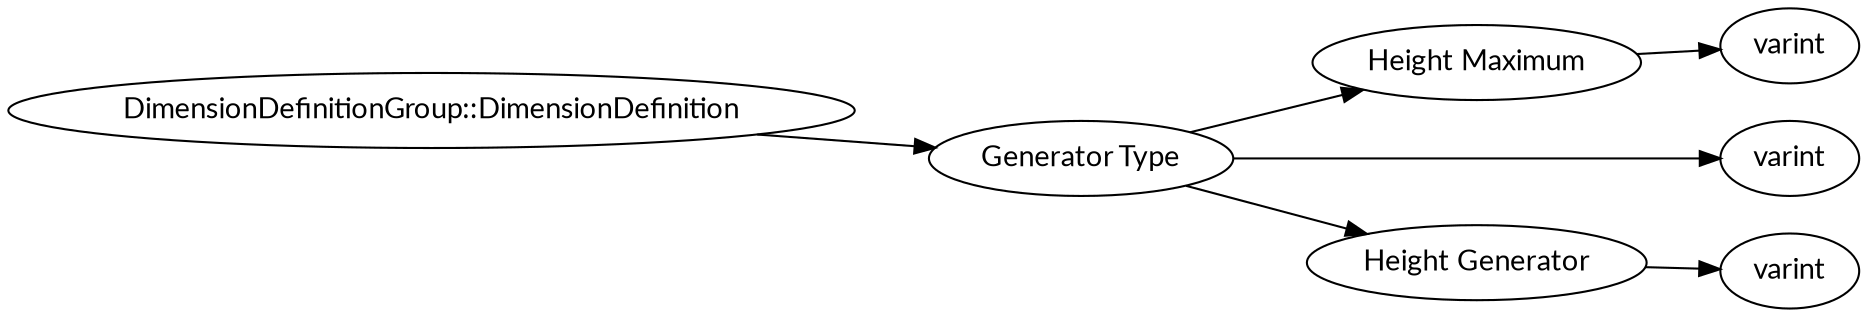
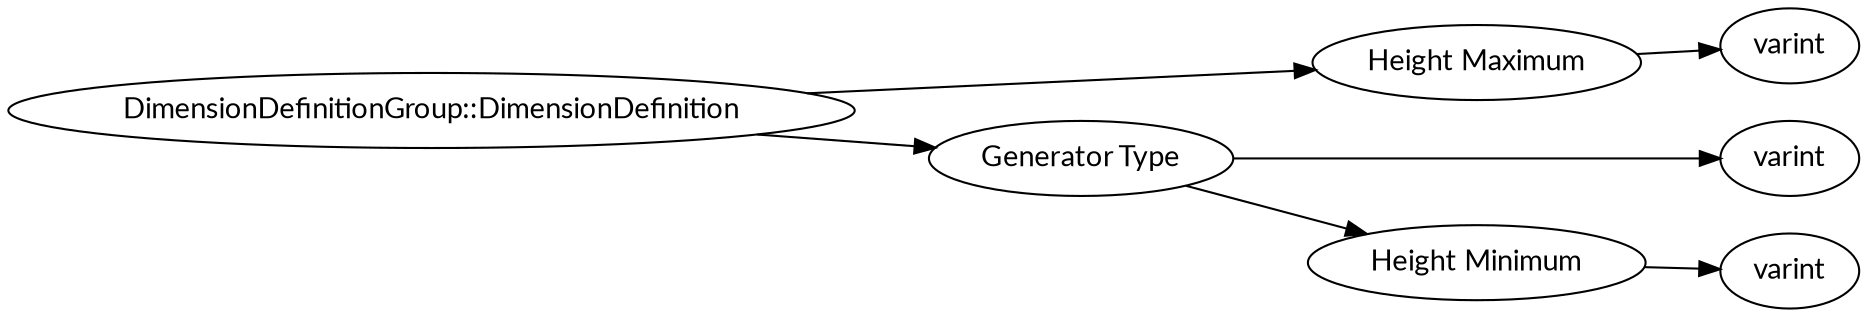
edge "Generator Type" -> "Height Maximum": now "DimensionDefinitionGroup::DimensionDefinition" -> "Height Maximum"
node "Height Generator": label "Height Generator" -> "Height Minimum"
